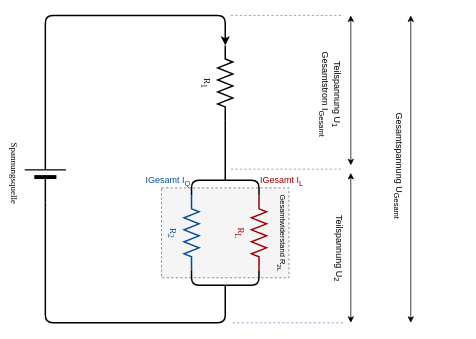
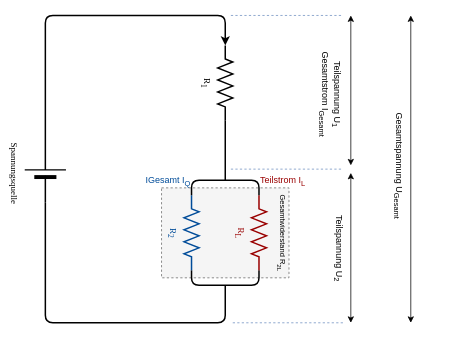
node "IGesamt IL": label "IGesamt IL" -> "Teilstrom IL"
